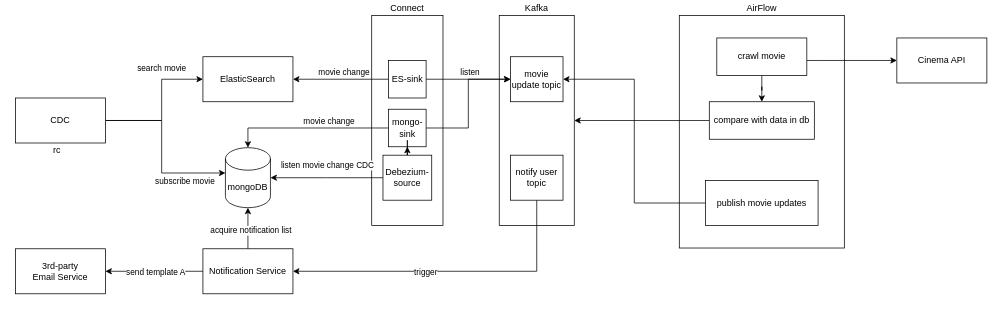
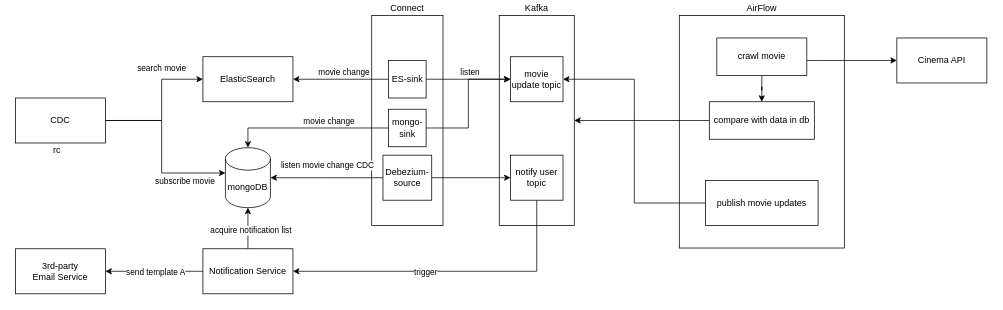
edge "Debezium-source" -> "mongo-sink": now "Debezium-source" -> "notify user topic"
